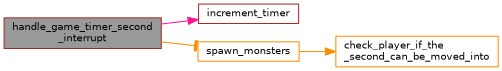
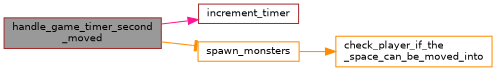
node "handle_game_timer_second _interrupt": label "handle_game_timer_second _interrupt" -> "handle_game_timer_second _moved"
node "check_player_if_the _second_can_be_moved_into": label "check_player_if_the _second_can_be_moved_into" -> "check_player_if_the _space_can_be_moved_into"
